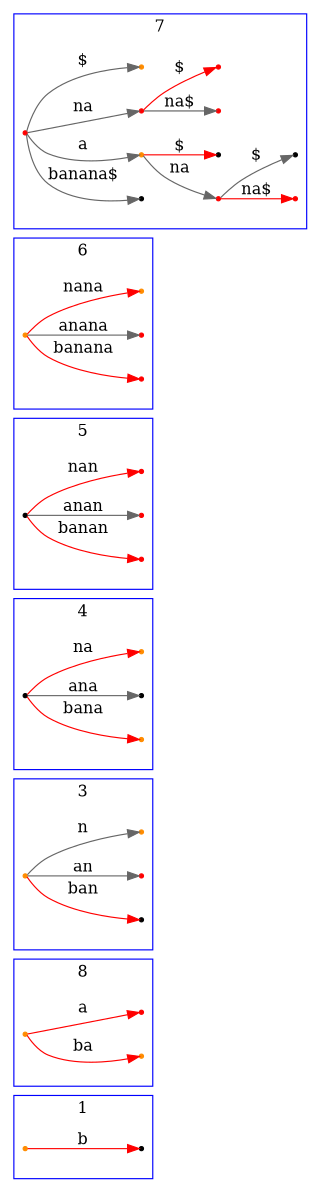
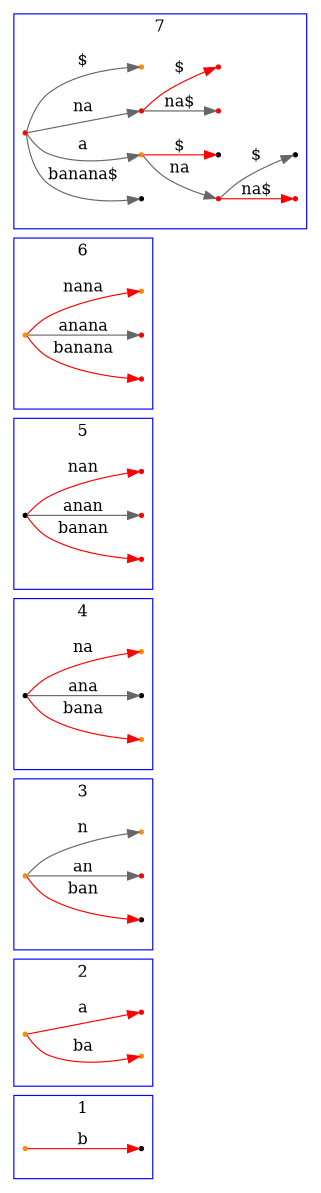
cluster "8": label "8" -> "2"
